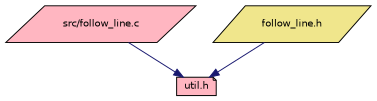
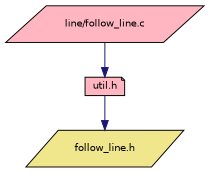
node "src/follow_line.c": label "src/follow_line.c" -> "line/follow_line.c"
edge "follow_line.h" -> "util.h": reversed
